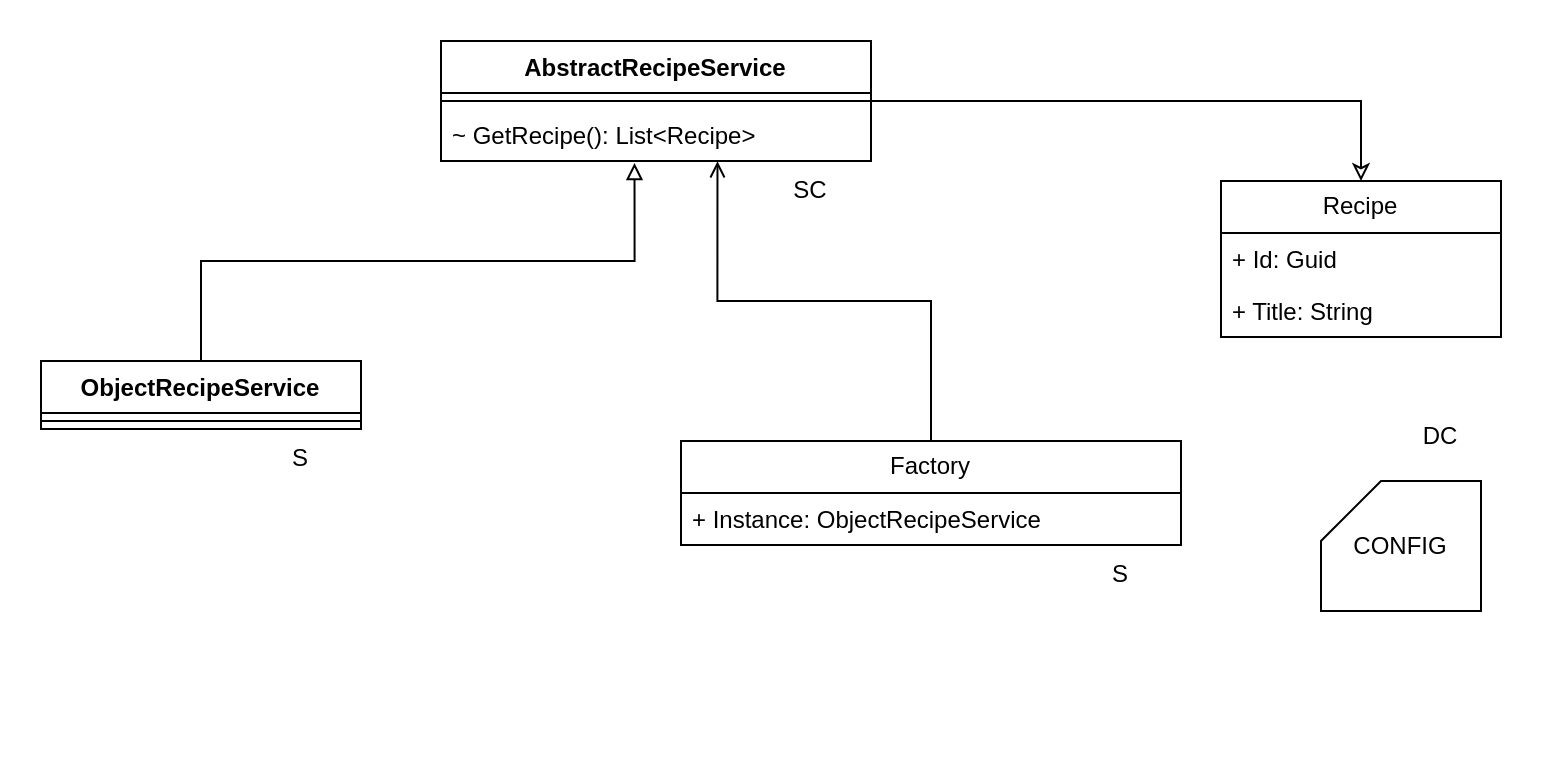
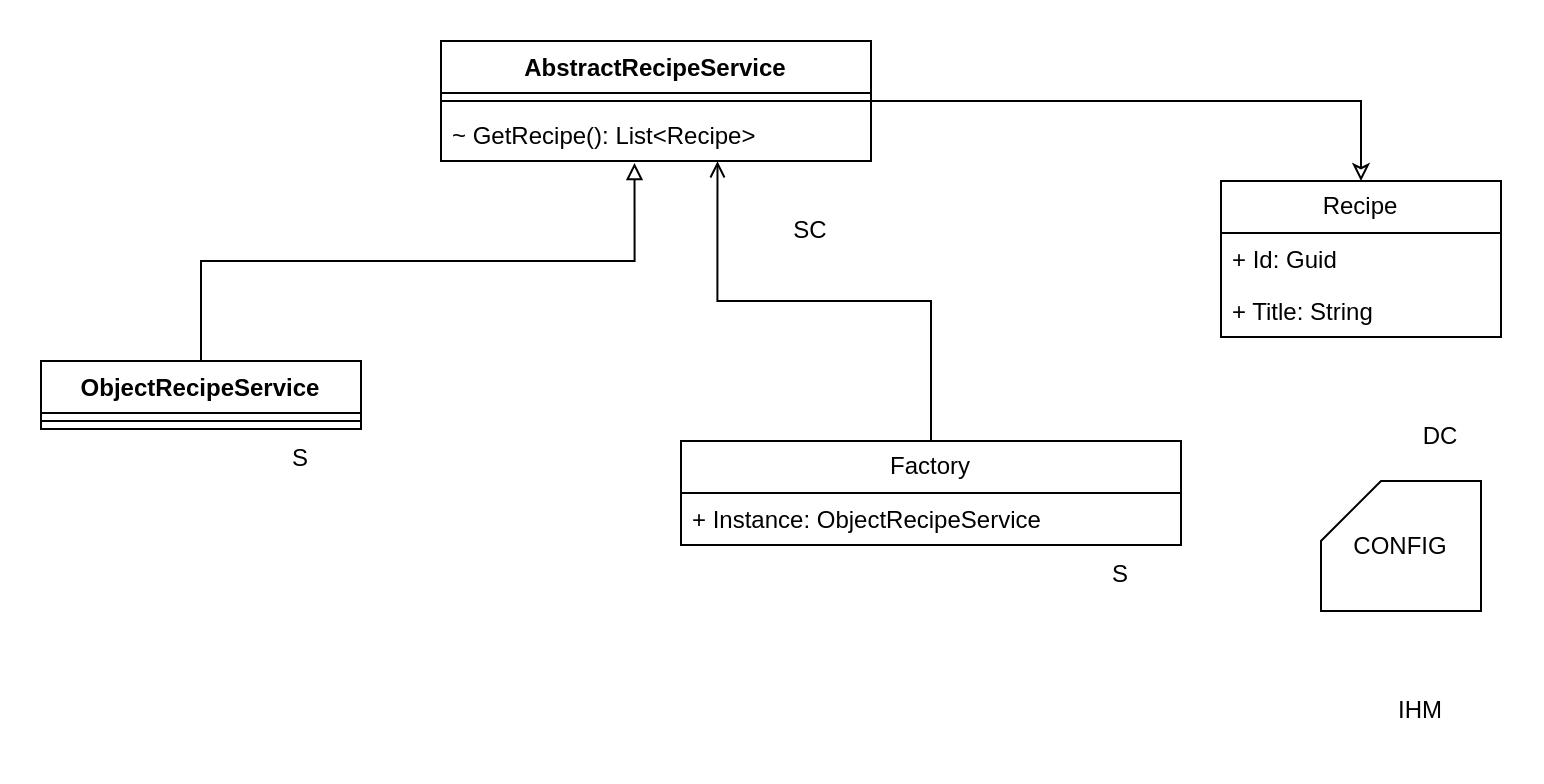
node "SC": moved (811, 191) -> (811, 231)
node "IHM": added
